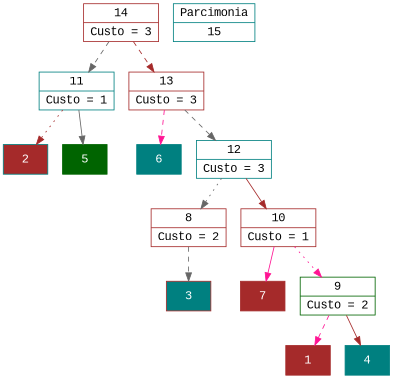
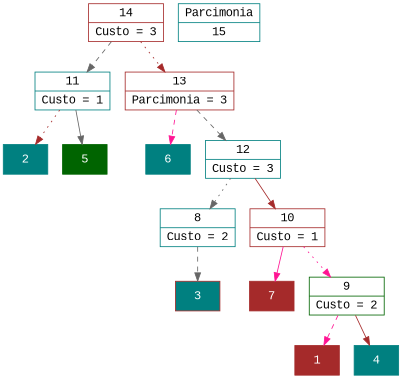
edge "14" -> "13": style dashed -> dotted
node "13": text "Custo = 3" -> "Parcimonia = 3"
node "2": fillcolor brown -> teal
node "8": color brown -> teal
